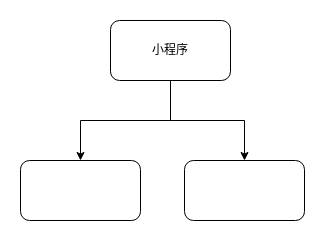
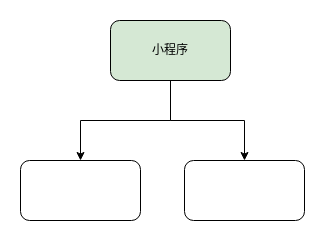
node "小程序": fillcolor #ffffff -> #d5e8d4
